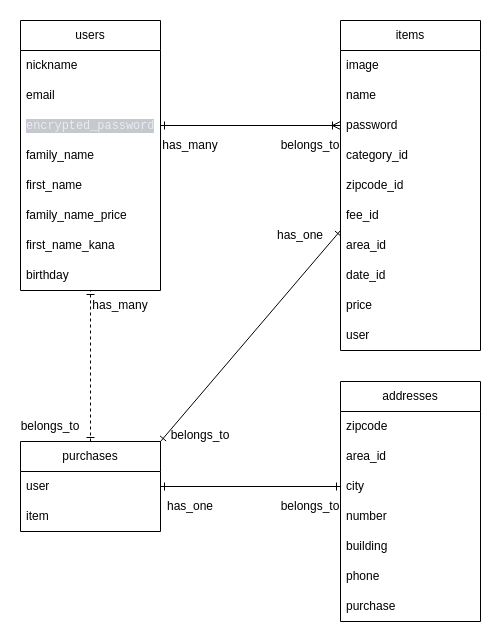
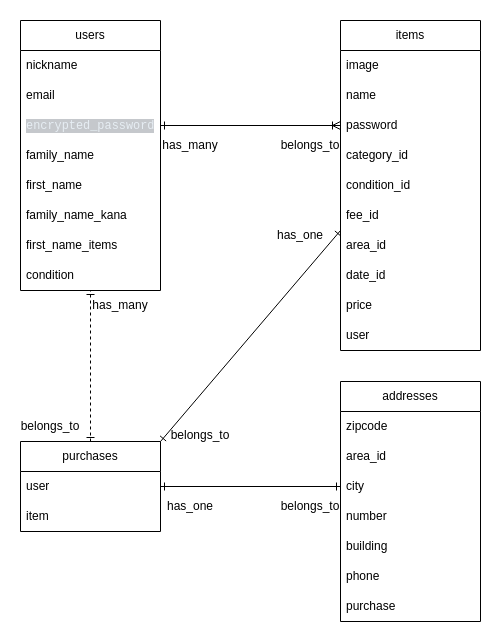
node "zipcode_id": label "zipcode_id" -> "condition_id"
node "family_name_price": label "family_name_price" -> "family_name_kana"
node "first_name_kana": label "first_name_kana" -> "first_name_items"
node "birthday": label "birthday" -> "condition"
